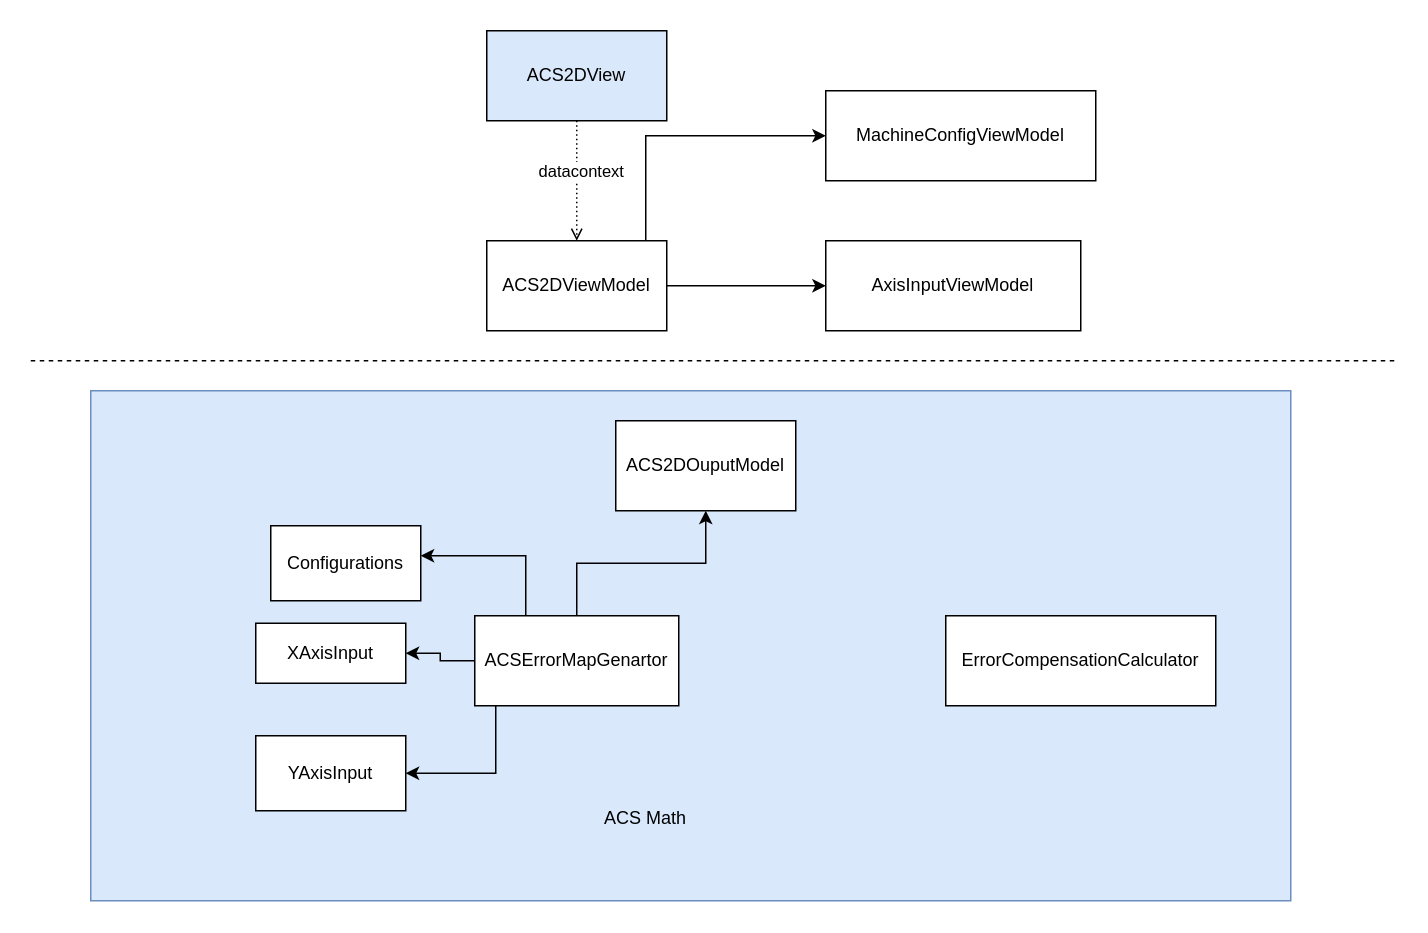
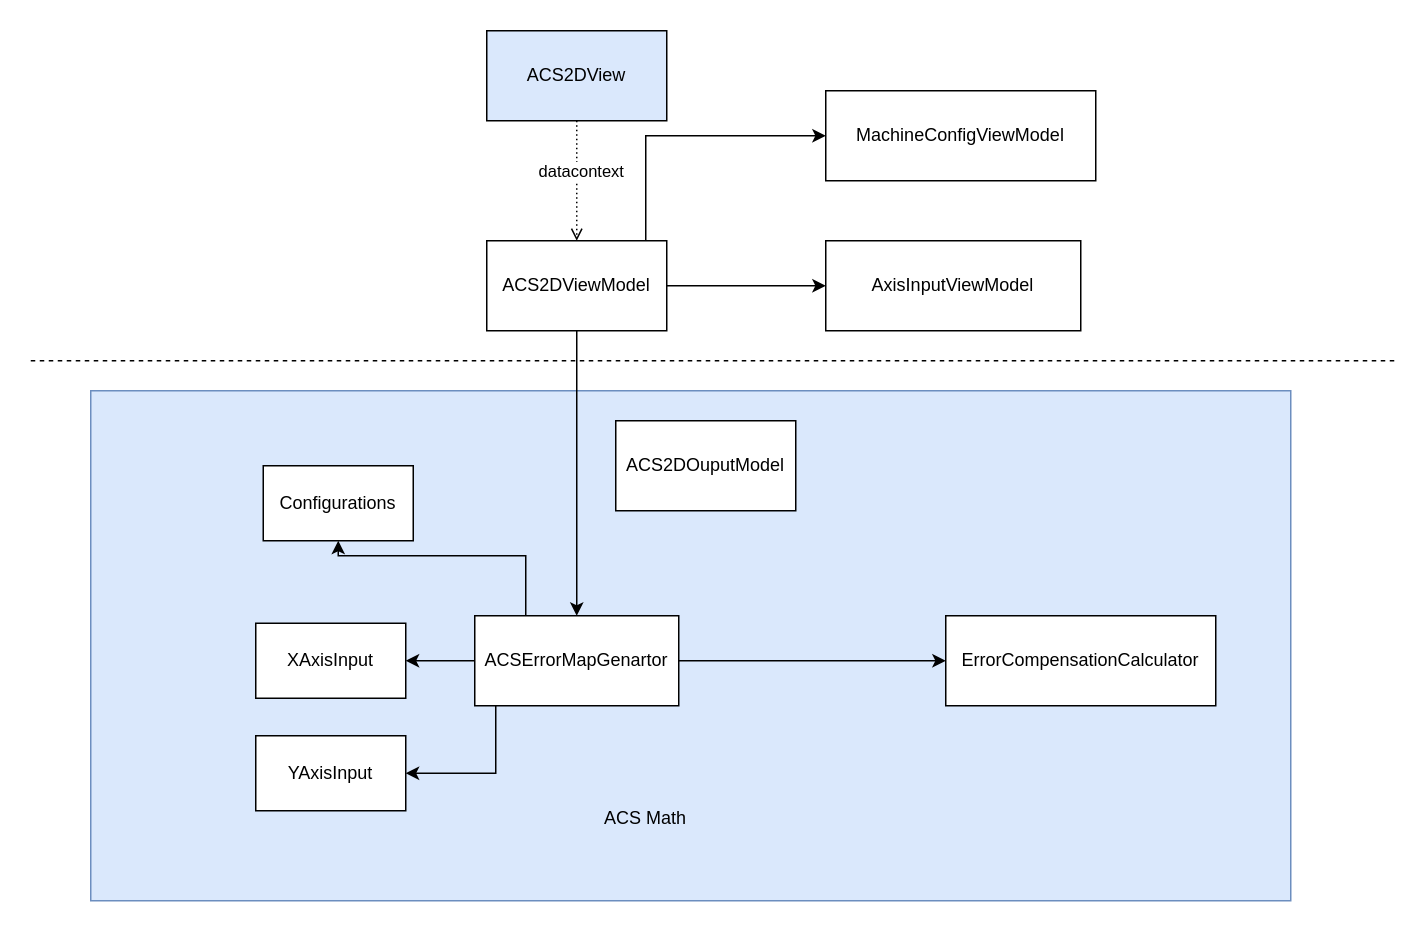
edge "ACS2DViewModel" -> "ACSErrorMapGenartor": added
node "Configurations": moved (346, 563) -> (338, 503)
edge "ACSErrorMapGenartor" -> "ACS2DOuputModel": now "ACSErrorMapGenartor" -> "ErrorCompensationCalculator"
node "XAxisInput": size 150x60 -> 150x75
